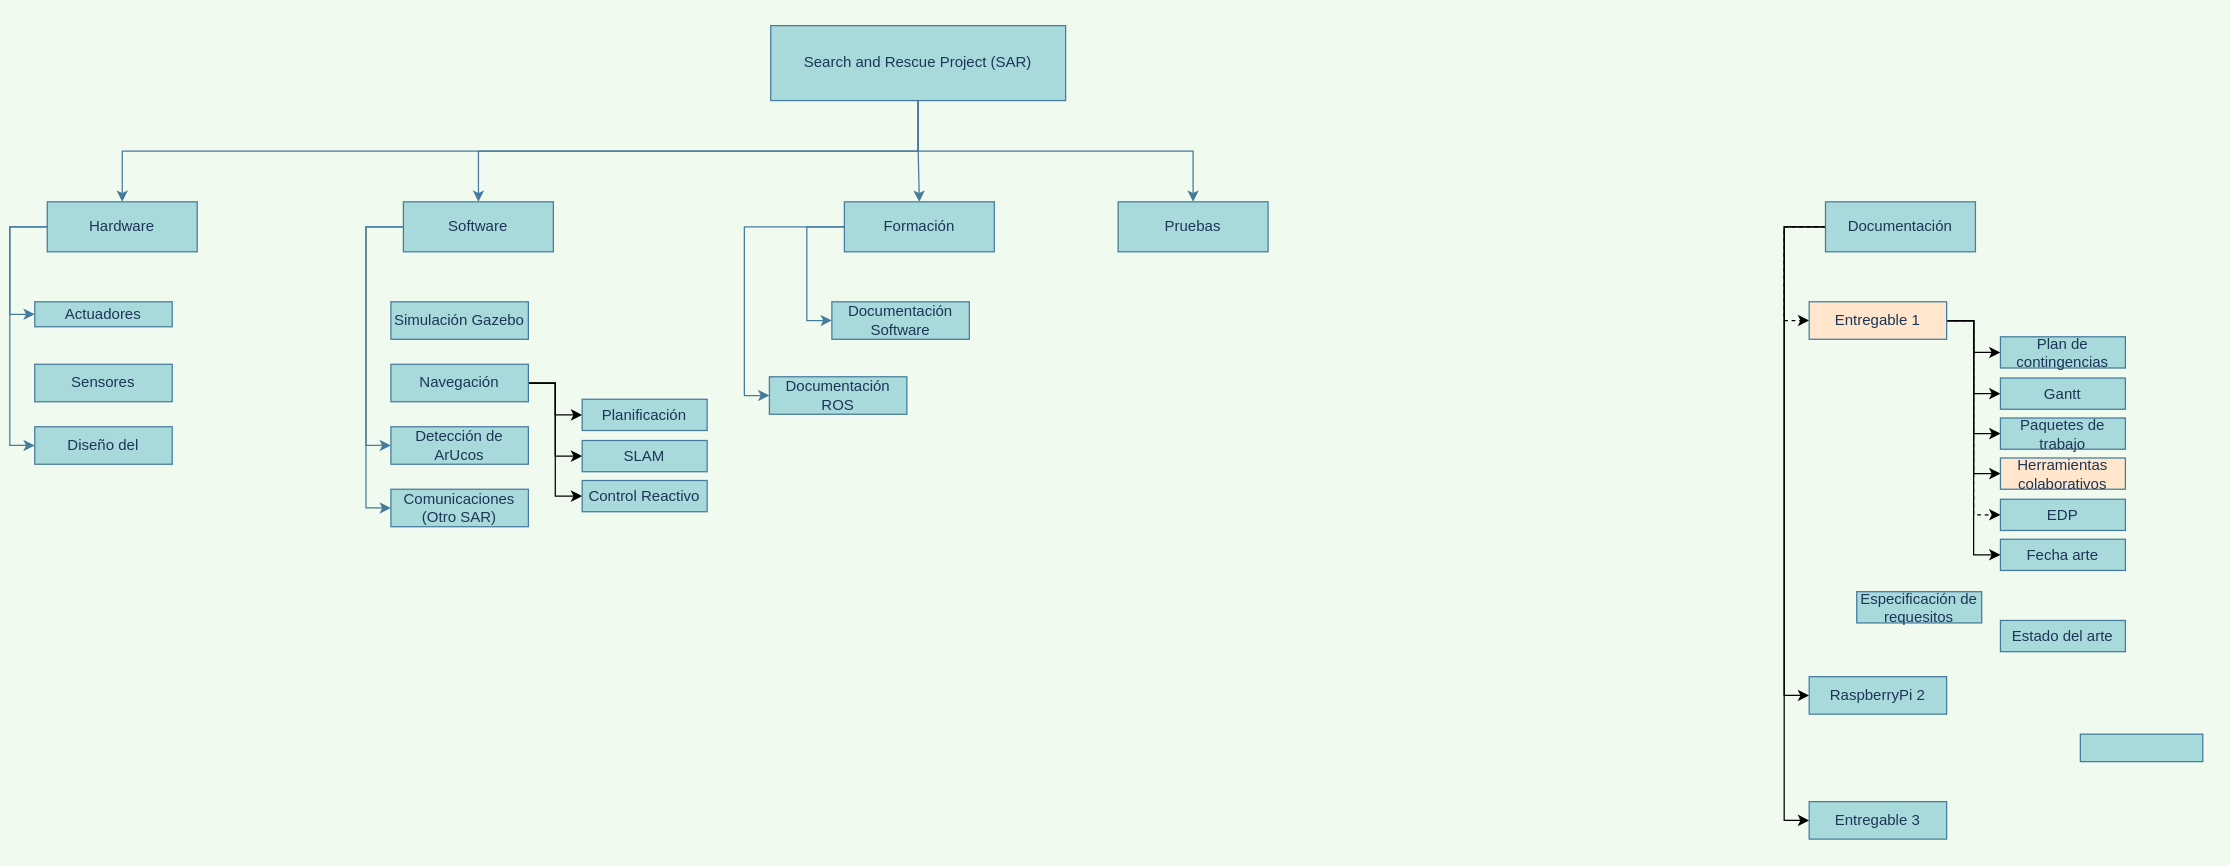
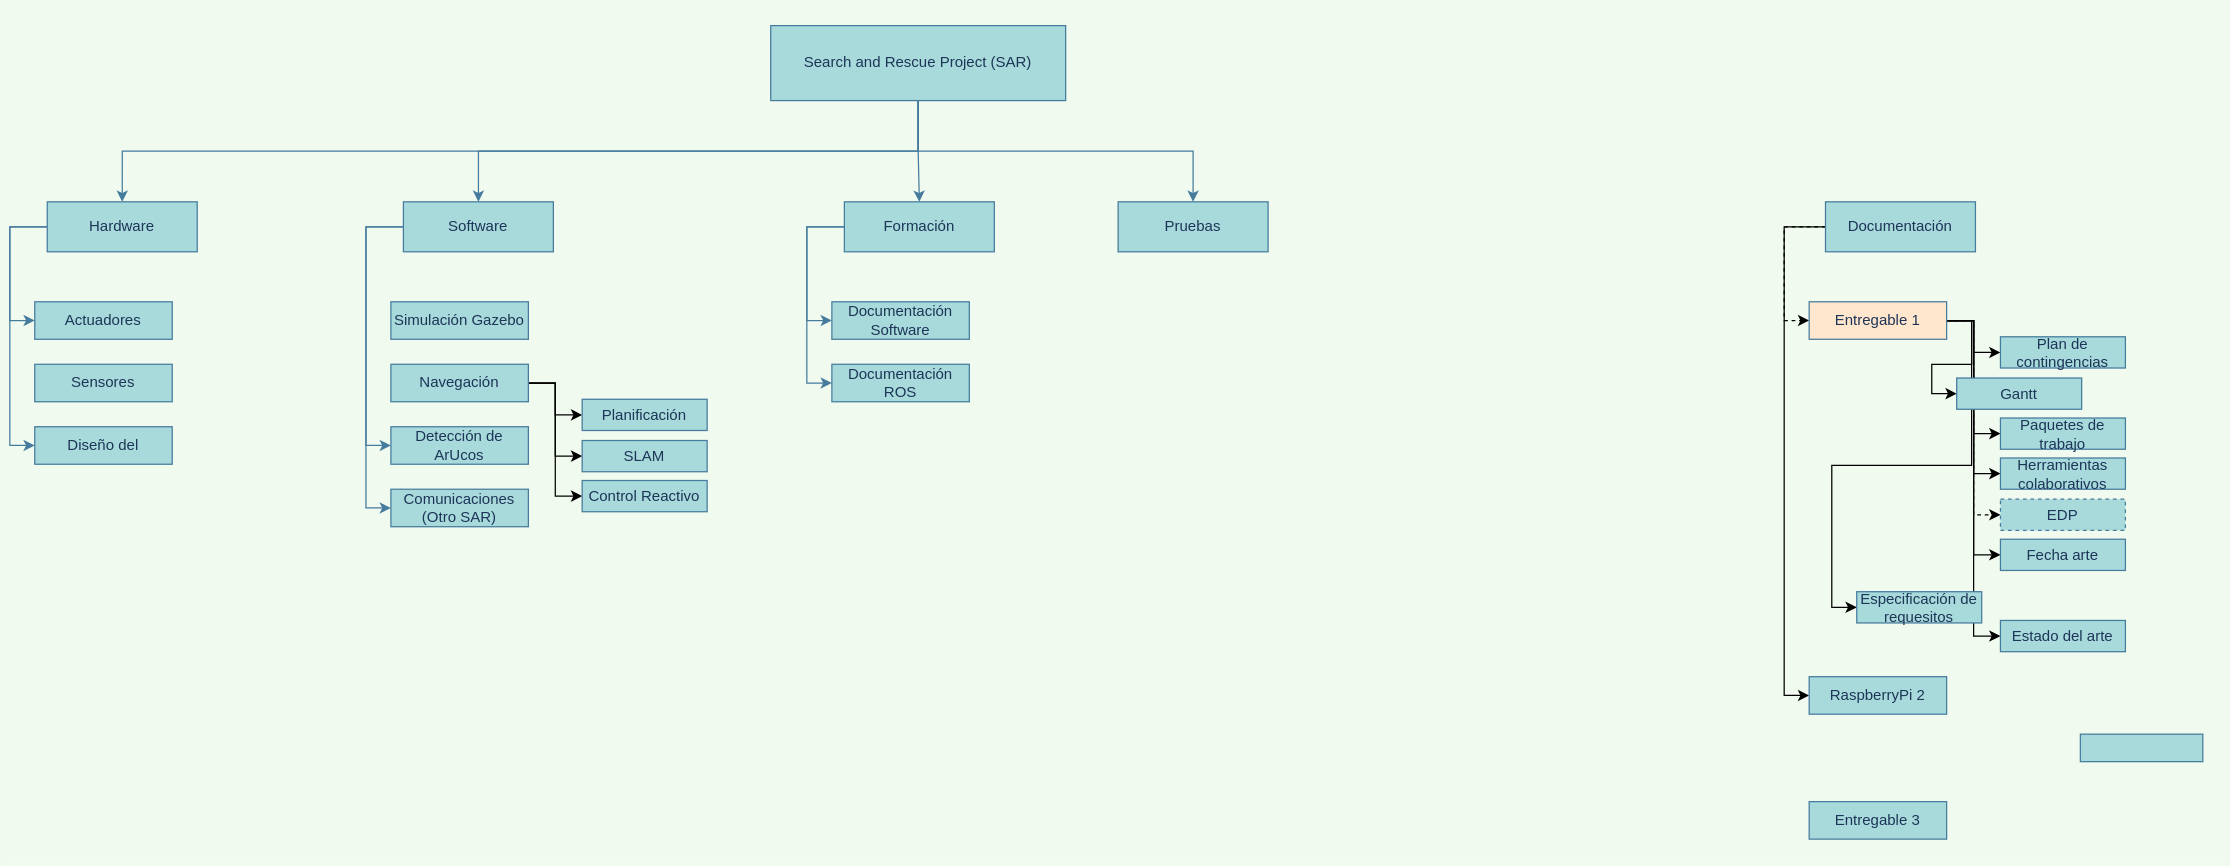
node "Actuadores": size 138x25 -> 138x38
node "Gantt": moved (2063, 394) -> (2019, 394)
node "Documentación ROS": moved (838, 396) -> (901, 383)
node "Herramientas colaborativos": fillcolor #ffe6cc -> #a8dadc
edge "Entregable 1" -> "Especificación de requesitos": added
node "EDP": style solid -> dashed
edge "Entregable 1" -> "Estado del arte": added
edge "Documentación" -> "Entregable 3": removed
